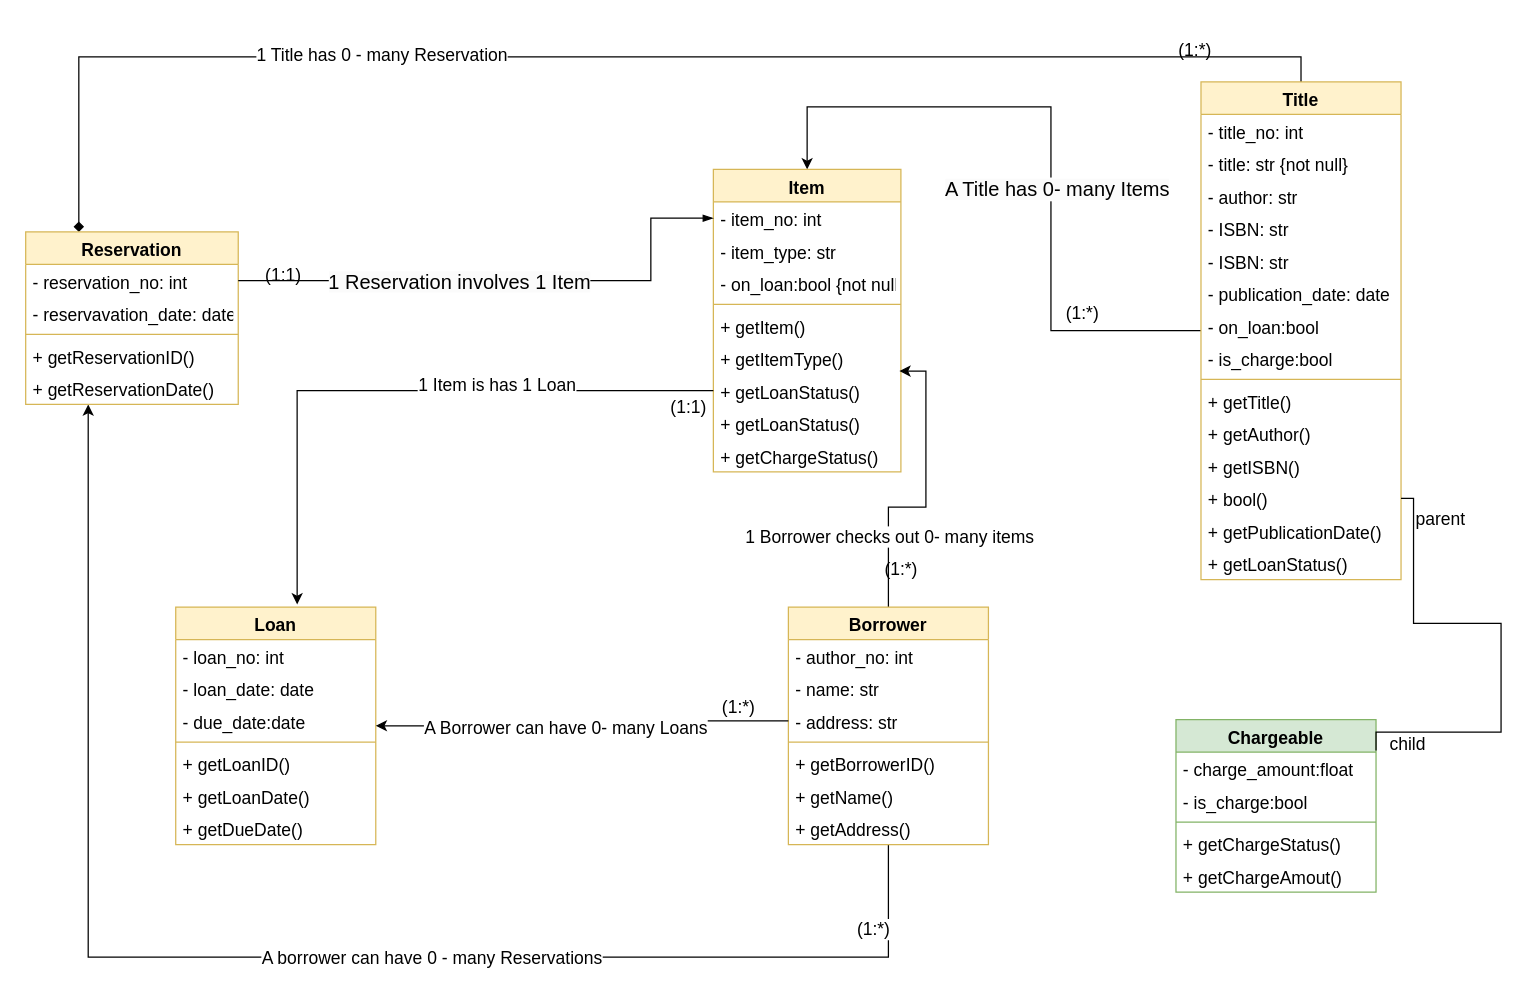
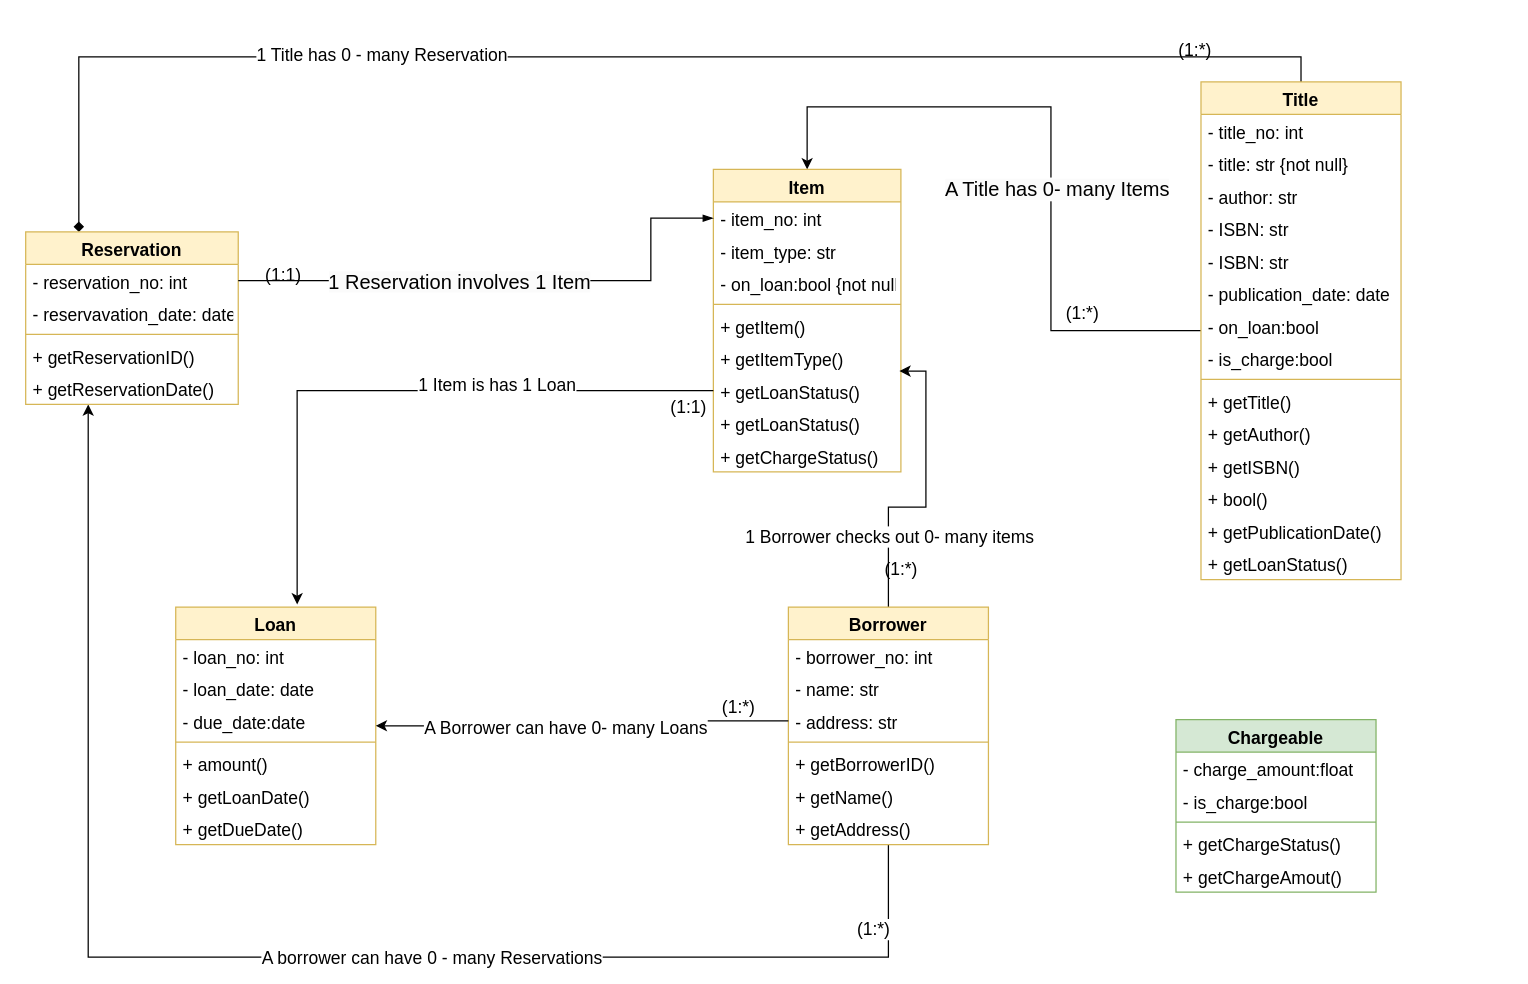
edge "+ bool()" -- "- charge_amount:float": removed, labels "parent", "child"
node "- author_no: int": label "- author_no: int" -> "- borrower_no: int"
node "+ getLoanID()": label "+ getLoanID()" -> "+ amount()"
